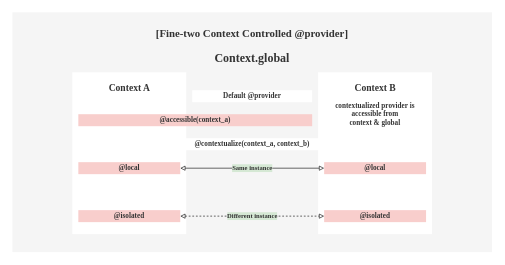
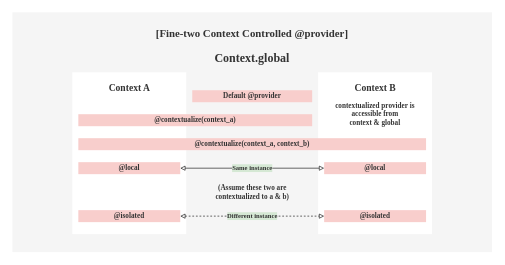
node "Default @provider": fillcolor #ffffff -> #f8cecc
node "@accessible(context_a)": label "@accessible(context_a)" -> "@contextualize(context_a)"
node "@contextualize(context_a, context_b)": fillcolor #ffffff -> #f8cecc
node "(Assume these two are contextualized to a & b)": added
